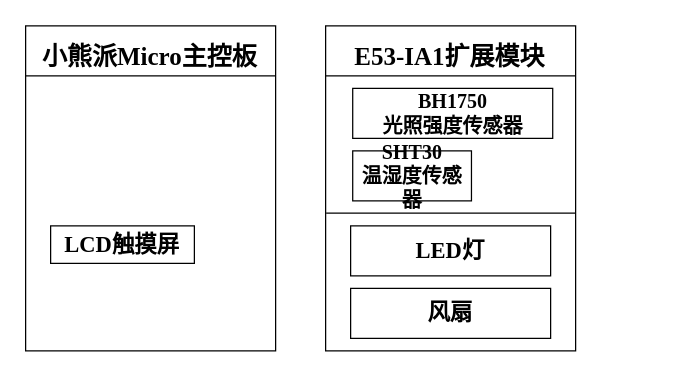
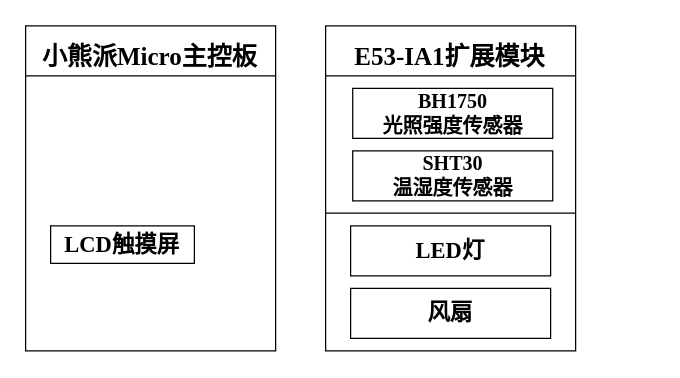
node "SHT30 温湿度传感器": size 119x50 -> 200x50
